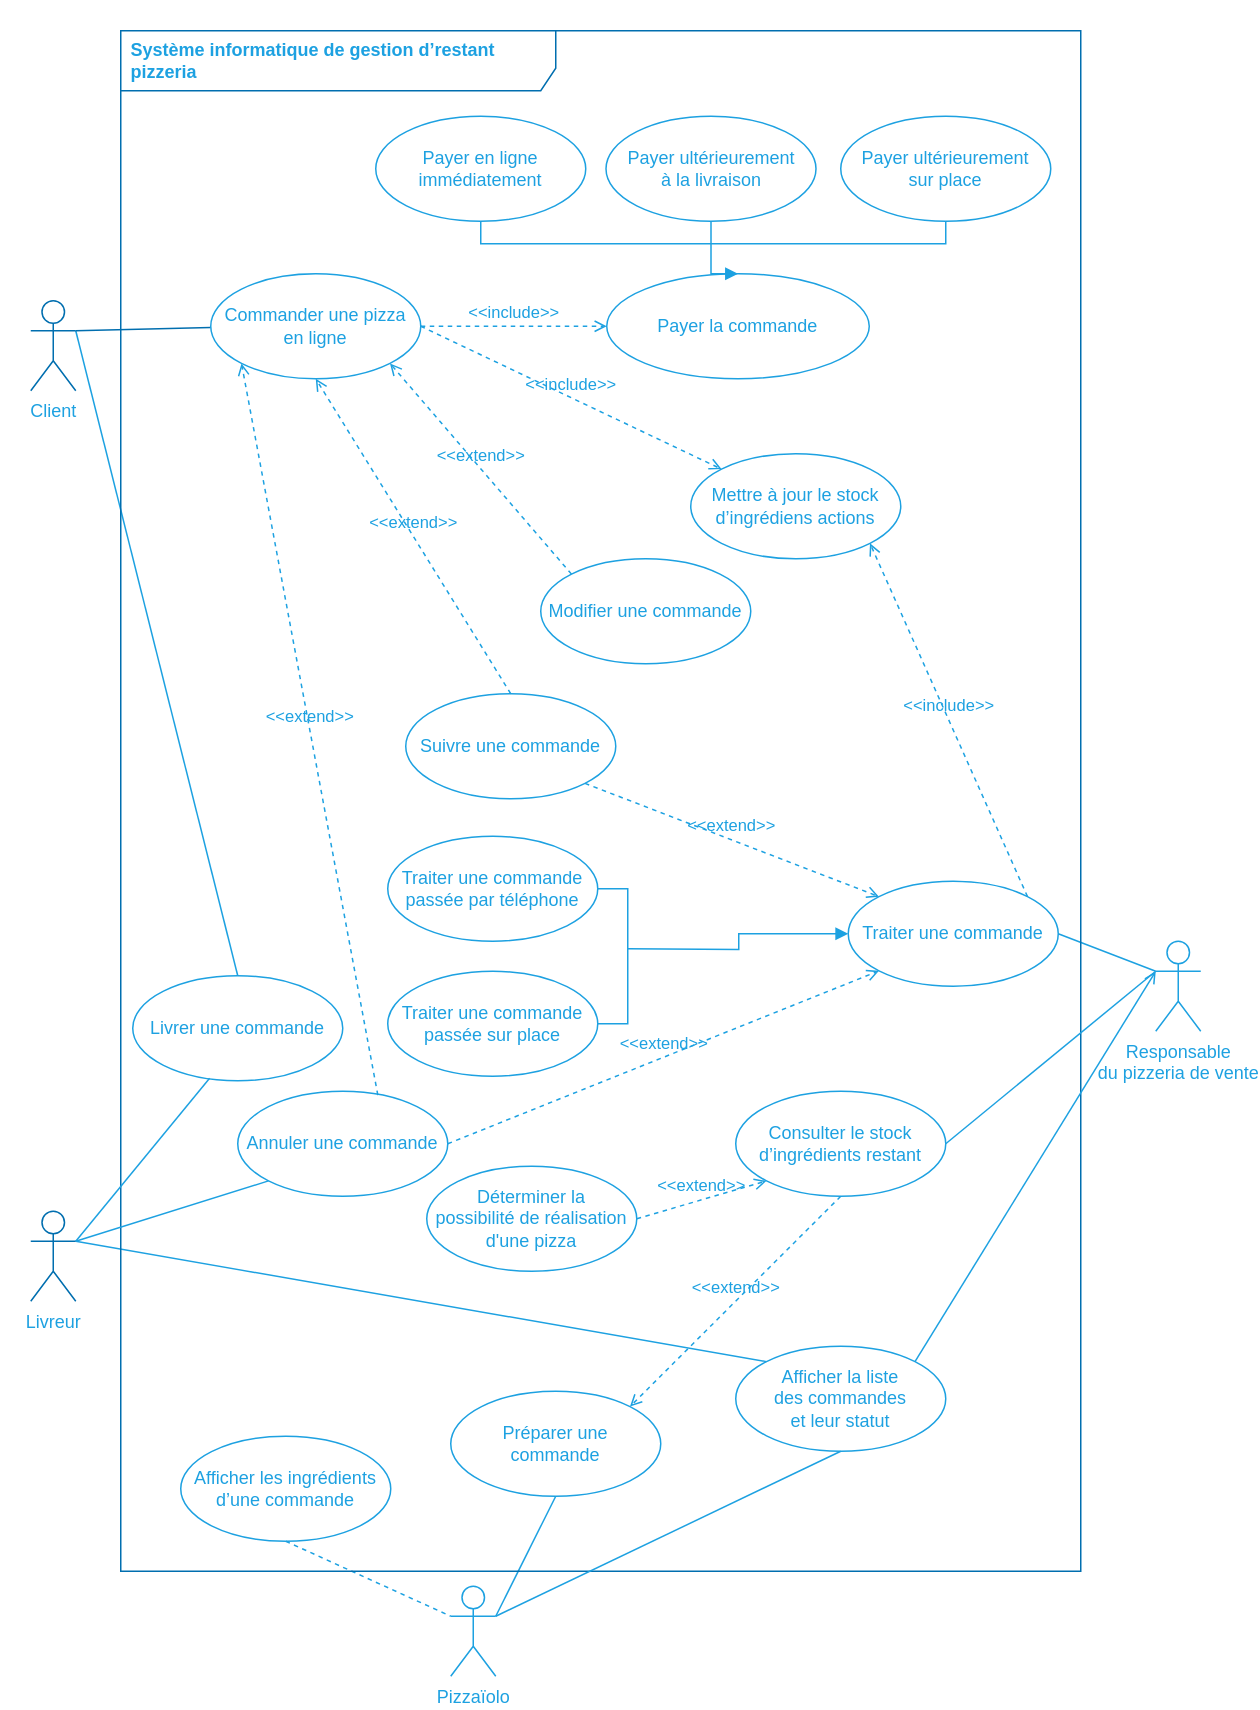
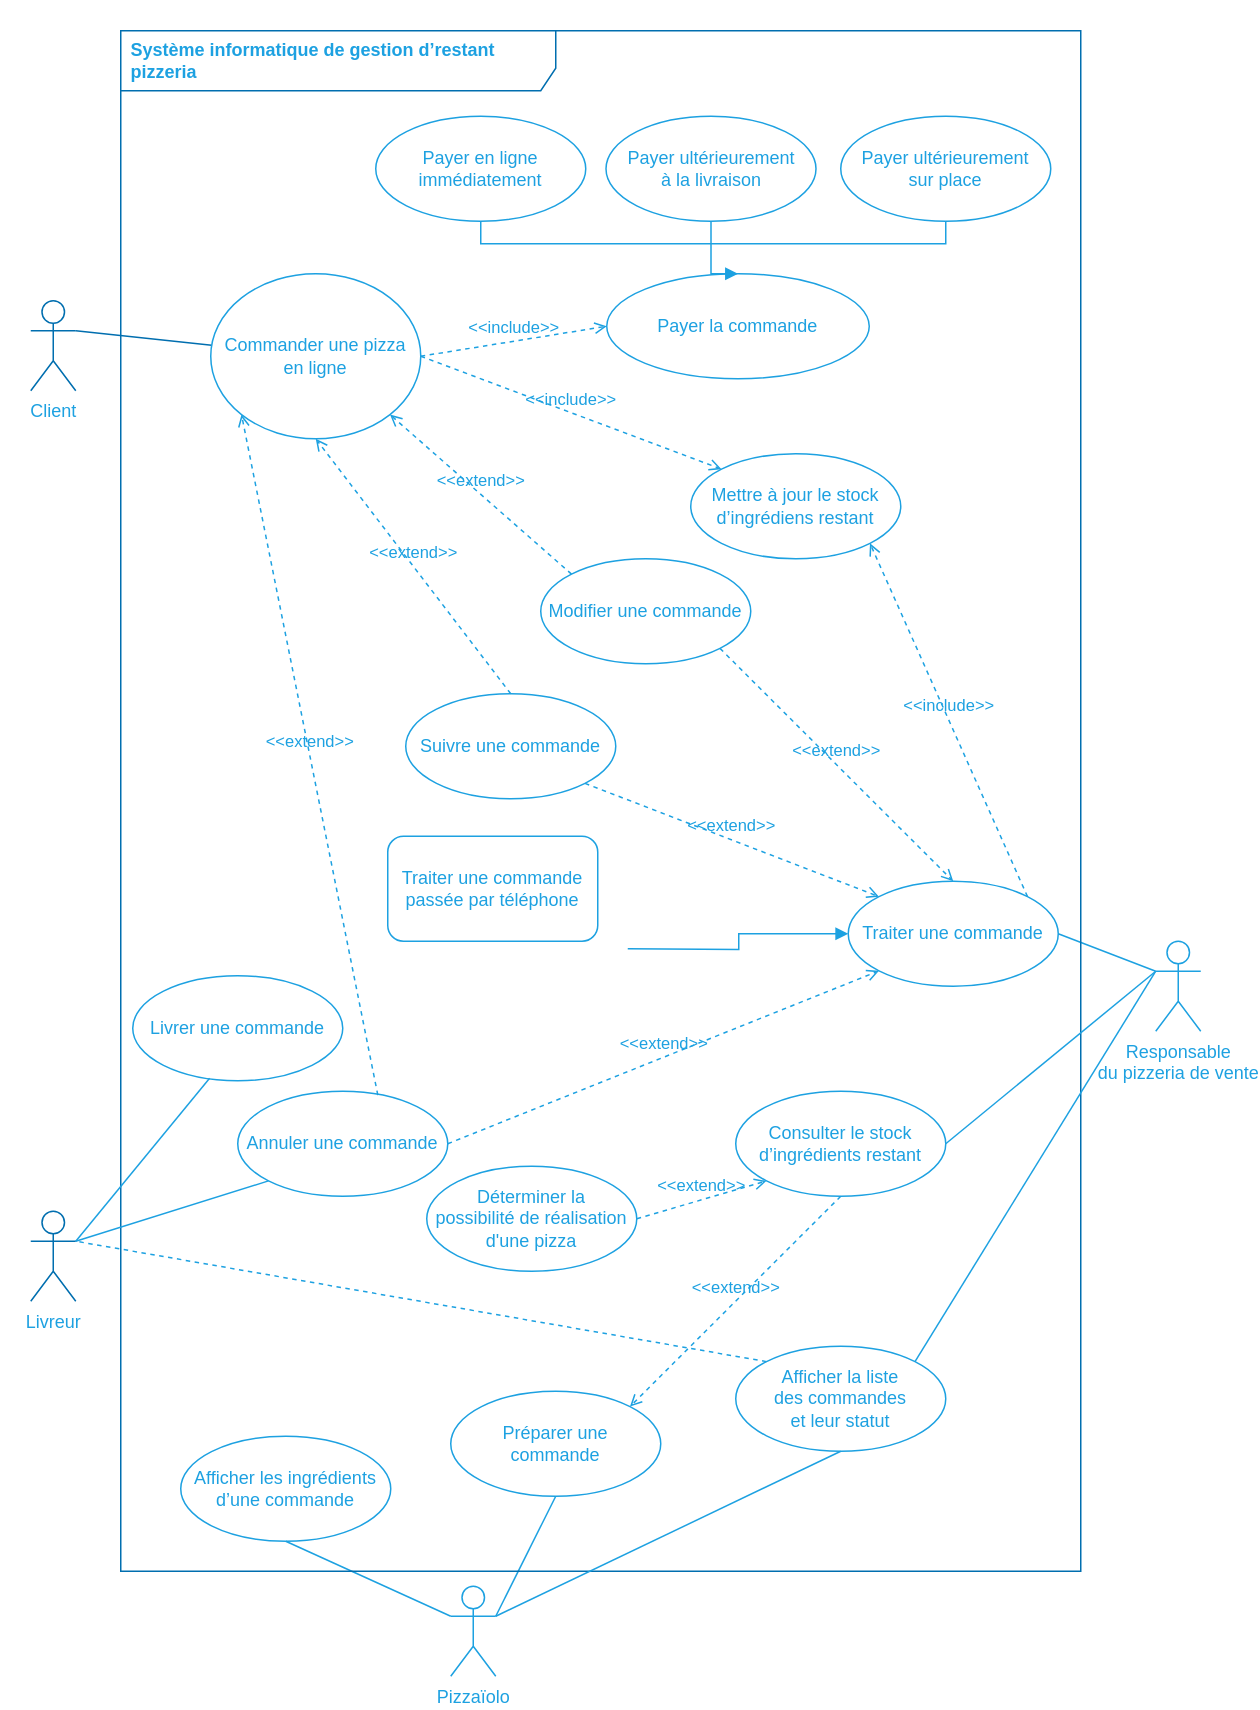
node "Commander une pizza en ligne": size 210x105 -> 210x165
node "Mettre à jour le stock d’ingrédiens actions": label "Mettre à jour le stock d’ingrédiens actions" -> "Mettre à jour le stock d’ingrédiens restant"
edge "Client" -- "Livrer une commande": removed
edge "Modifier une commande" -> "Traiter une commande": added, label "<<extend>>"
node "Traiter une commande passée par téléphone": shape ellipse -> rounded rectangle
edge "Traiter une commande passée par téléphone" -- "Traiter une commande passée sur place": removed
edge "Afficher la liste des commandes et leur statut" -> "Responsable du pizzeria de vente": arrowhead open -> none
node "Traiter une commande passée sur place": removed
edge "Livreur" -- "Afficher la liste des commandes et leur statut": style solid -> dashed
edge "Afficher les ingrédients d’une commande" -- "Pizzaïolo": style dashed -> solid
